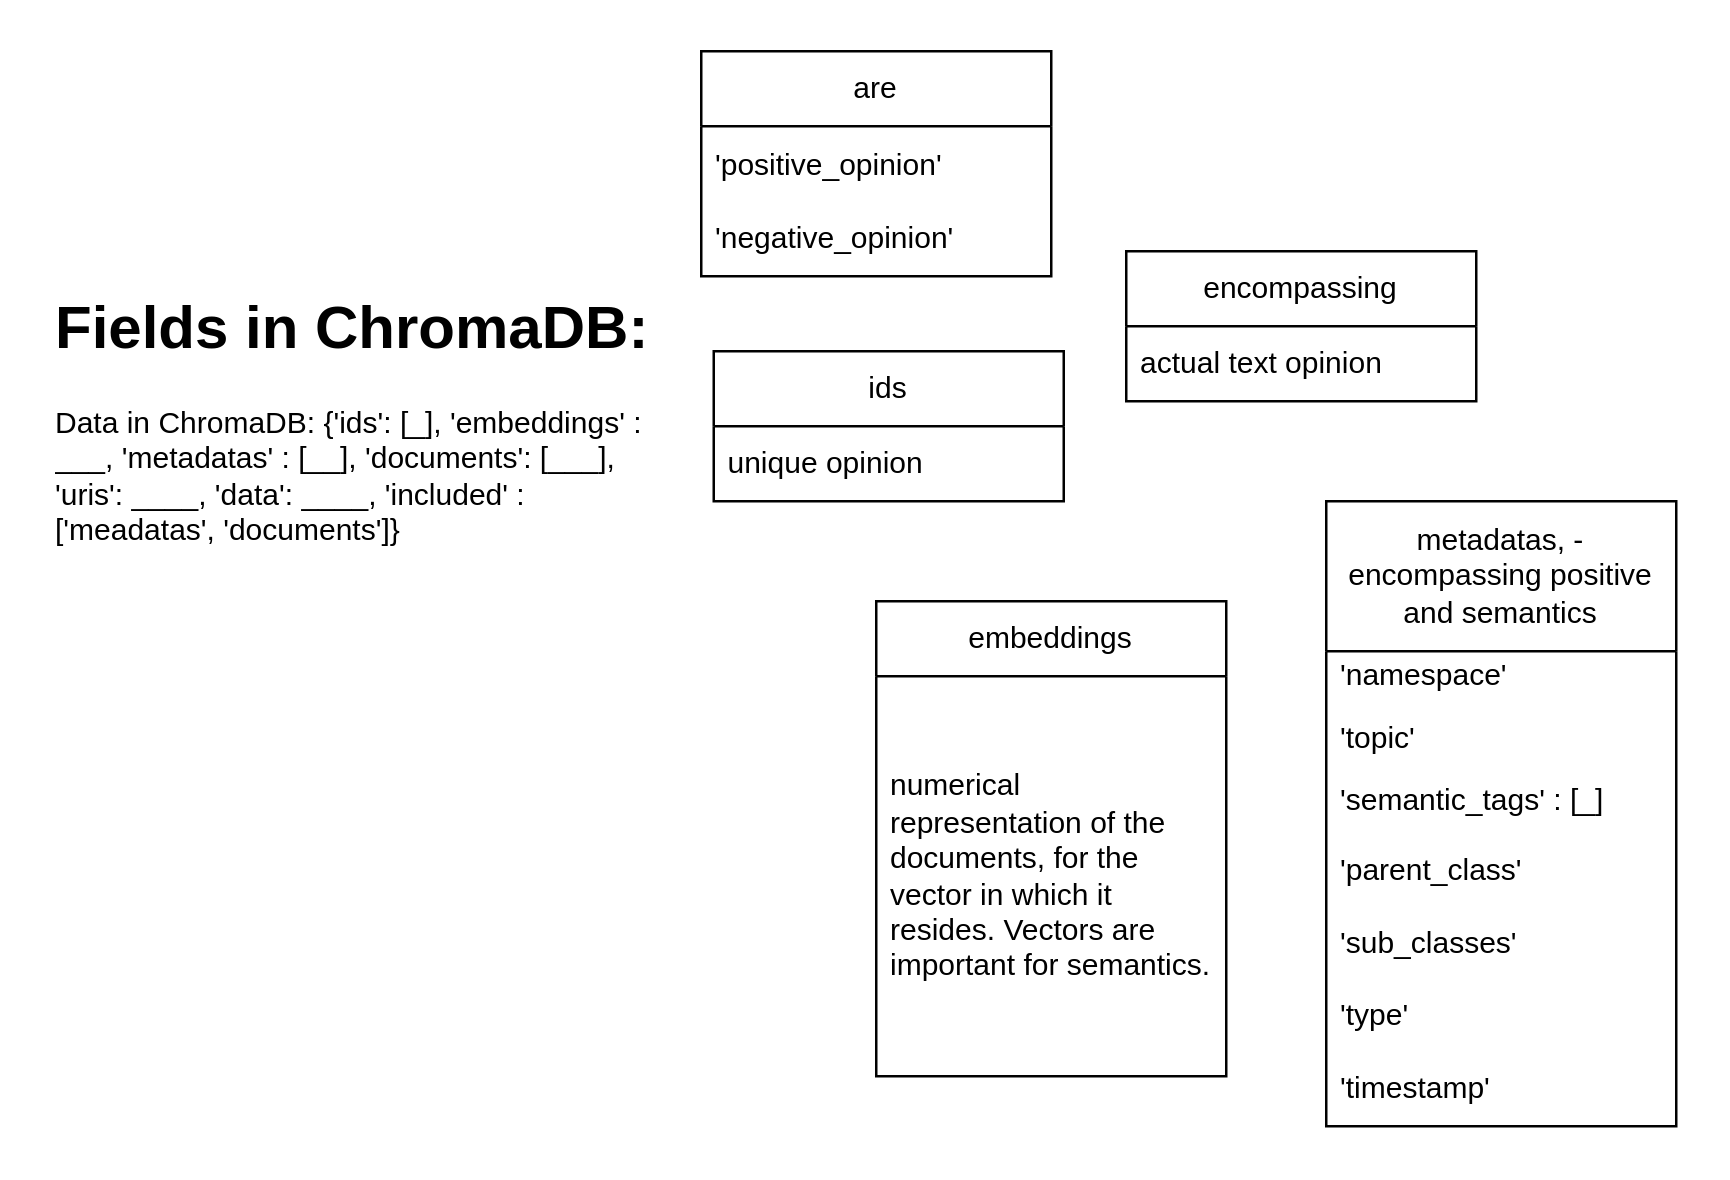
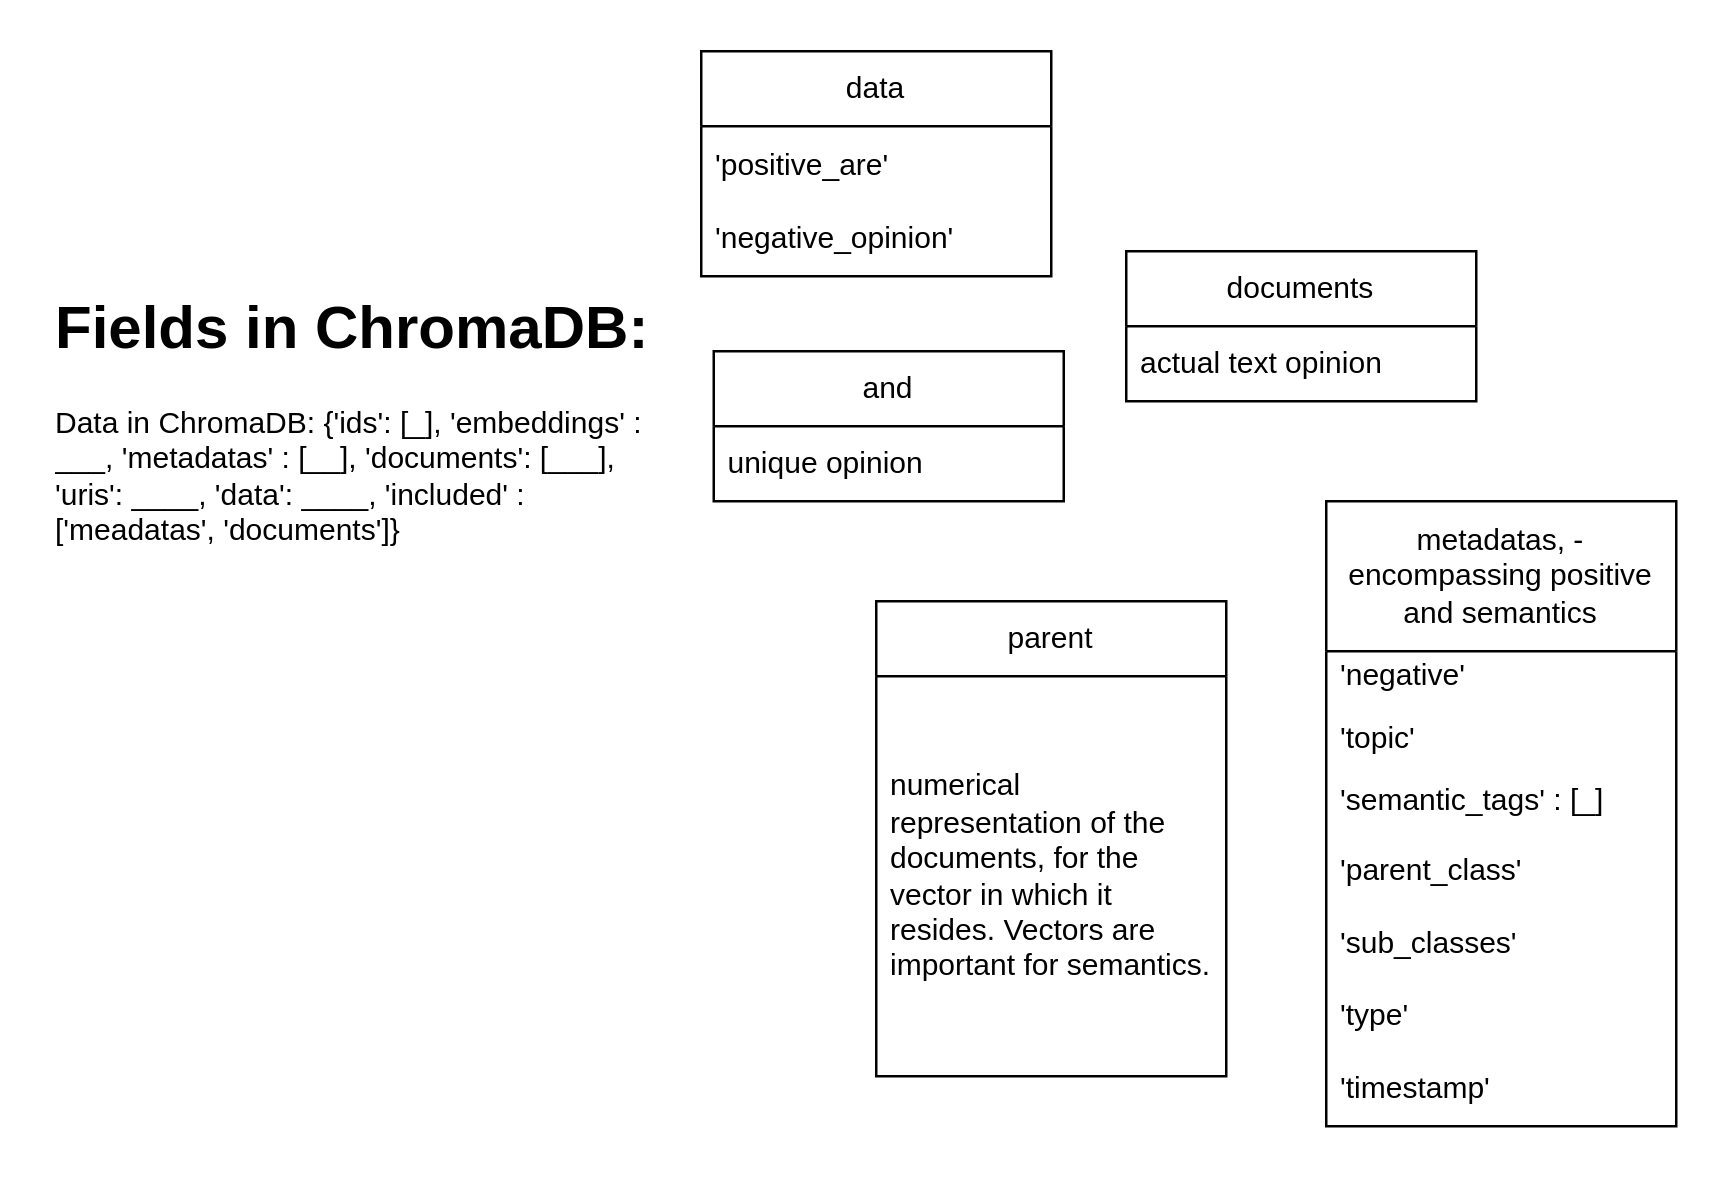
node "are": label "are" -> "data"
node "'positive_opinion' 'negative_opinion'": label "'positive_opinion' 'negative_opinion'" -> "'positive_are' 'negative_opinion'"
node "encompassing": label "encompassing" -> "documents"
node "ids": label "ids" -> "and"
node "embeddings": label "embeddings" -> "parent"
node "'namespace'": label "'namespace'" -> "'negative'"
